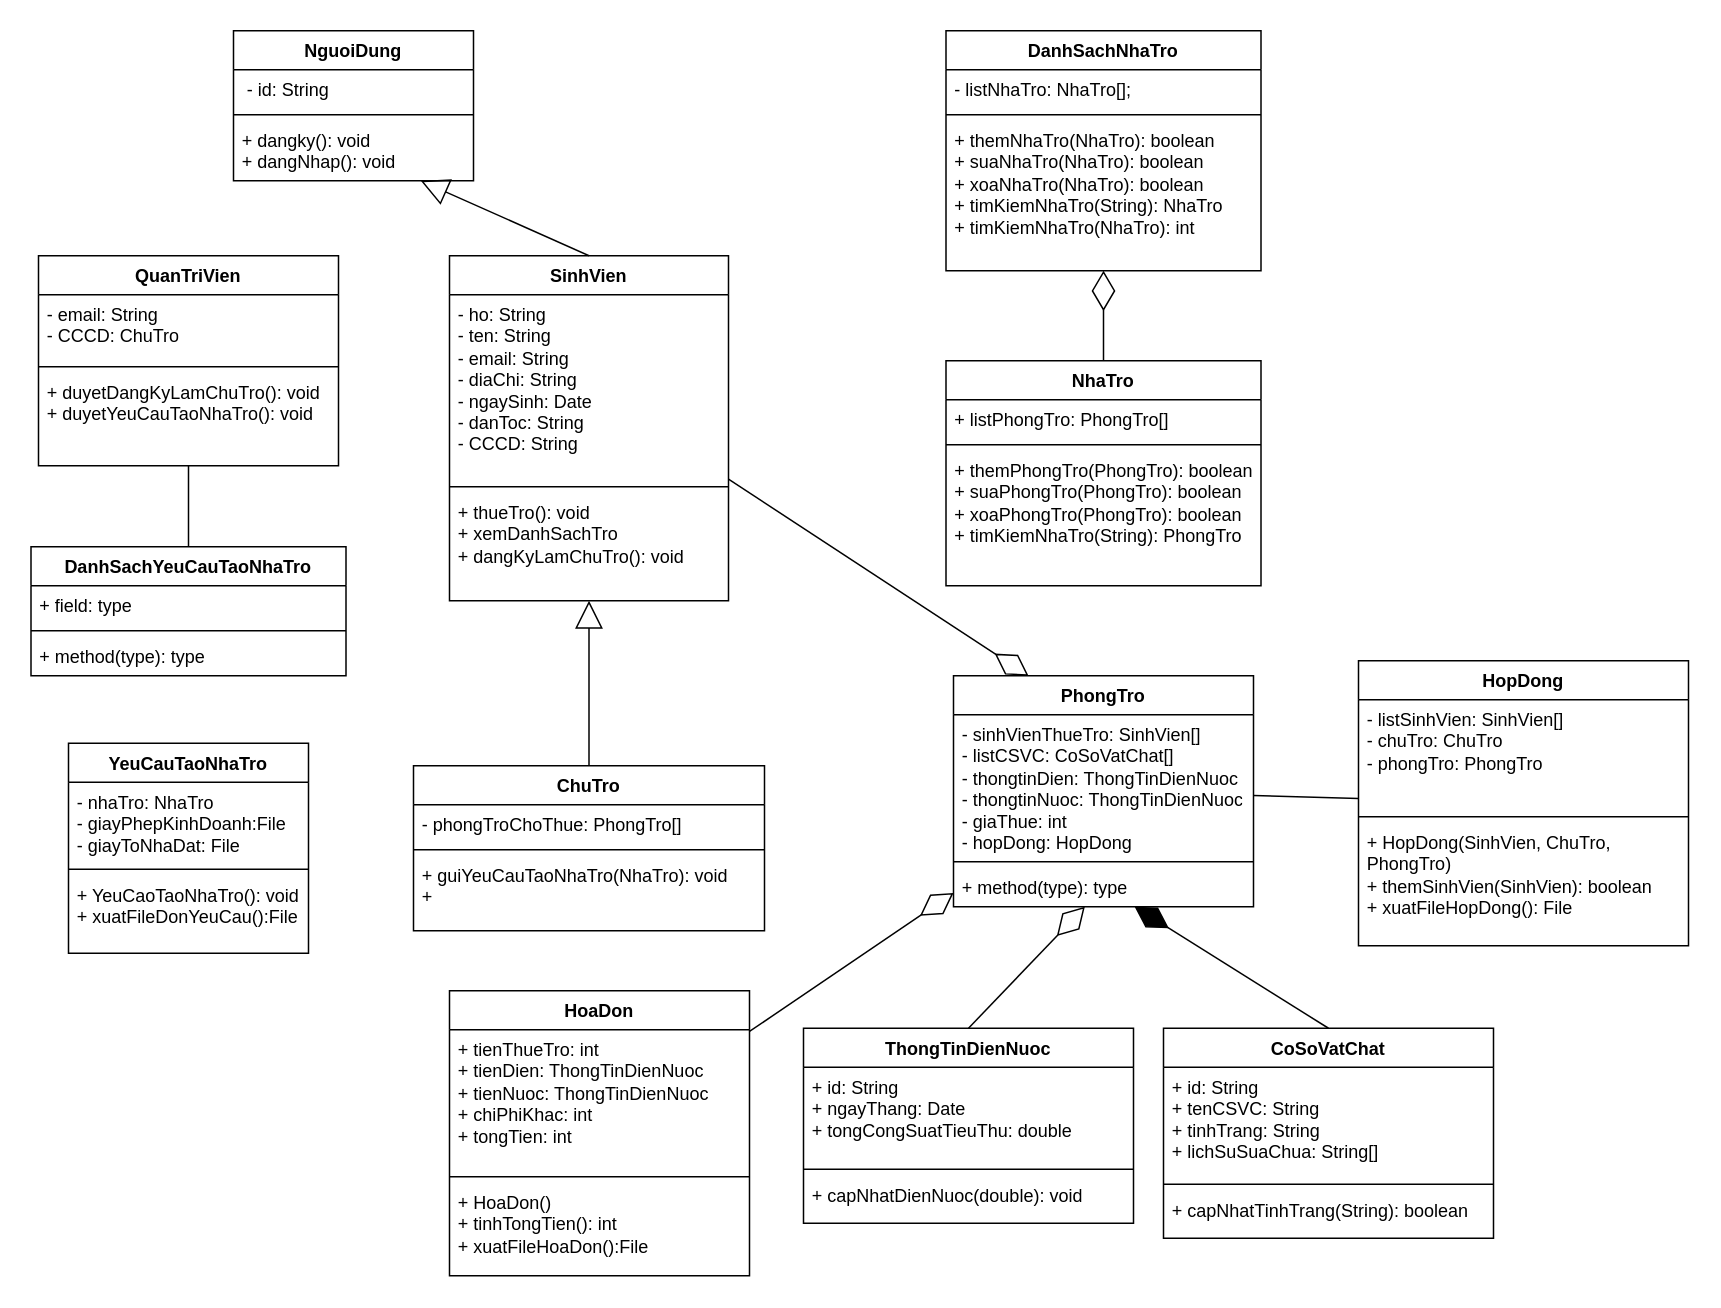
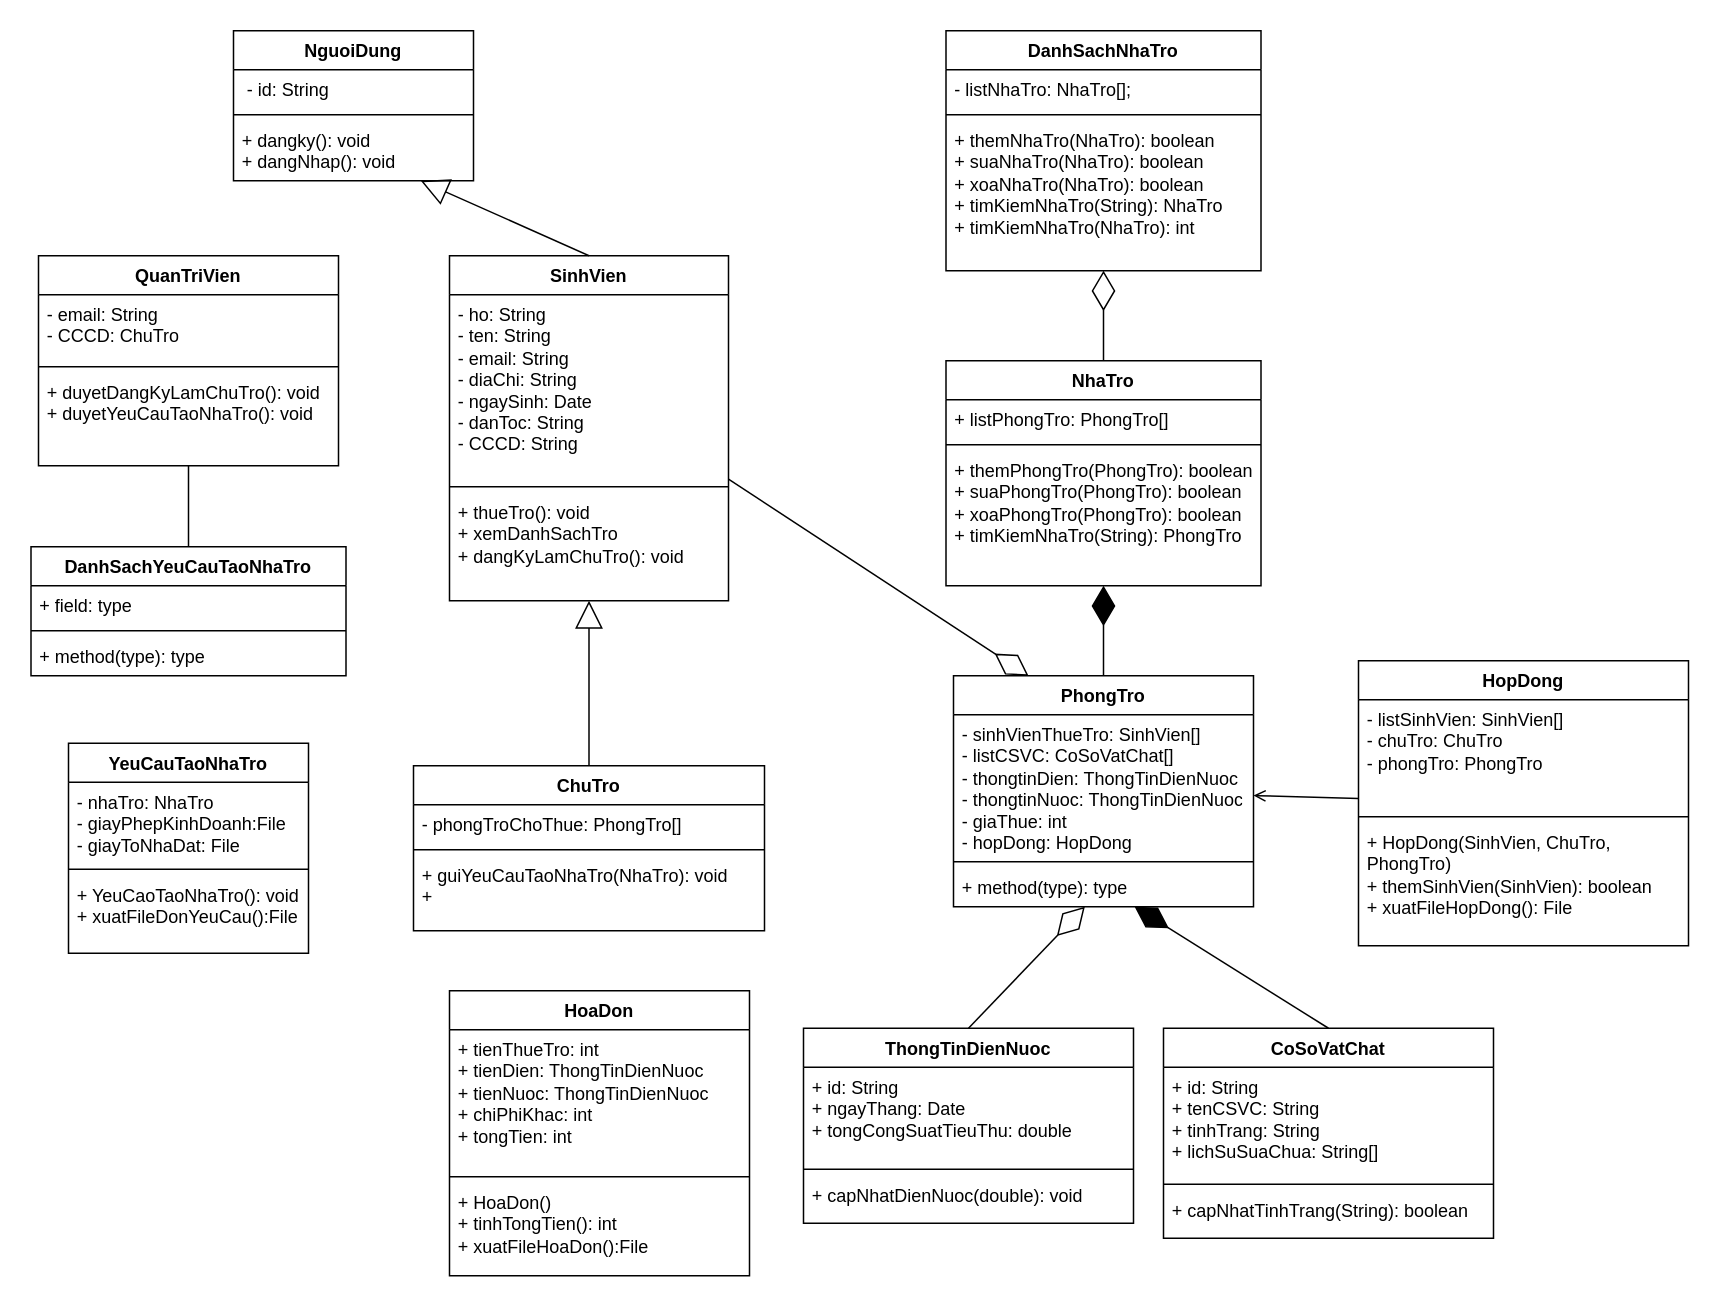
edge "PhongTro" -> "NhaTro": added
edge "PhongTro" -- "HopDong": arrowhead none -> open
edge "HoaDon" -> "PhongTro": removed
